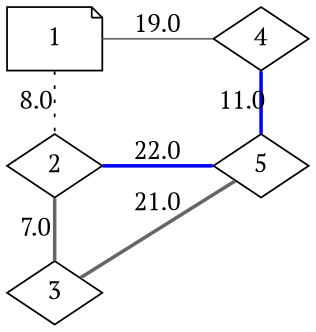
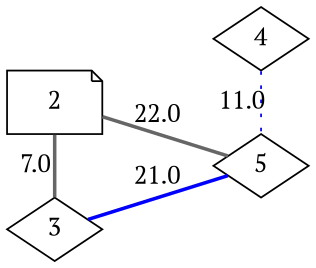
node "1": removed
edge "4" -- "5": style bold -> dotted
node "2": shape diamond -> note
edge "2" -- "5": color blue -> gray40
edge "5" -- "3": color gray40 -> blue
